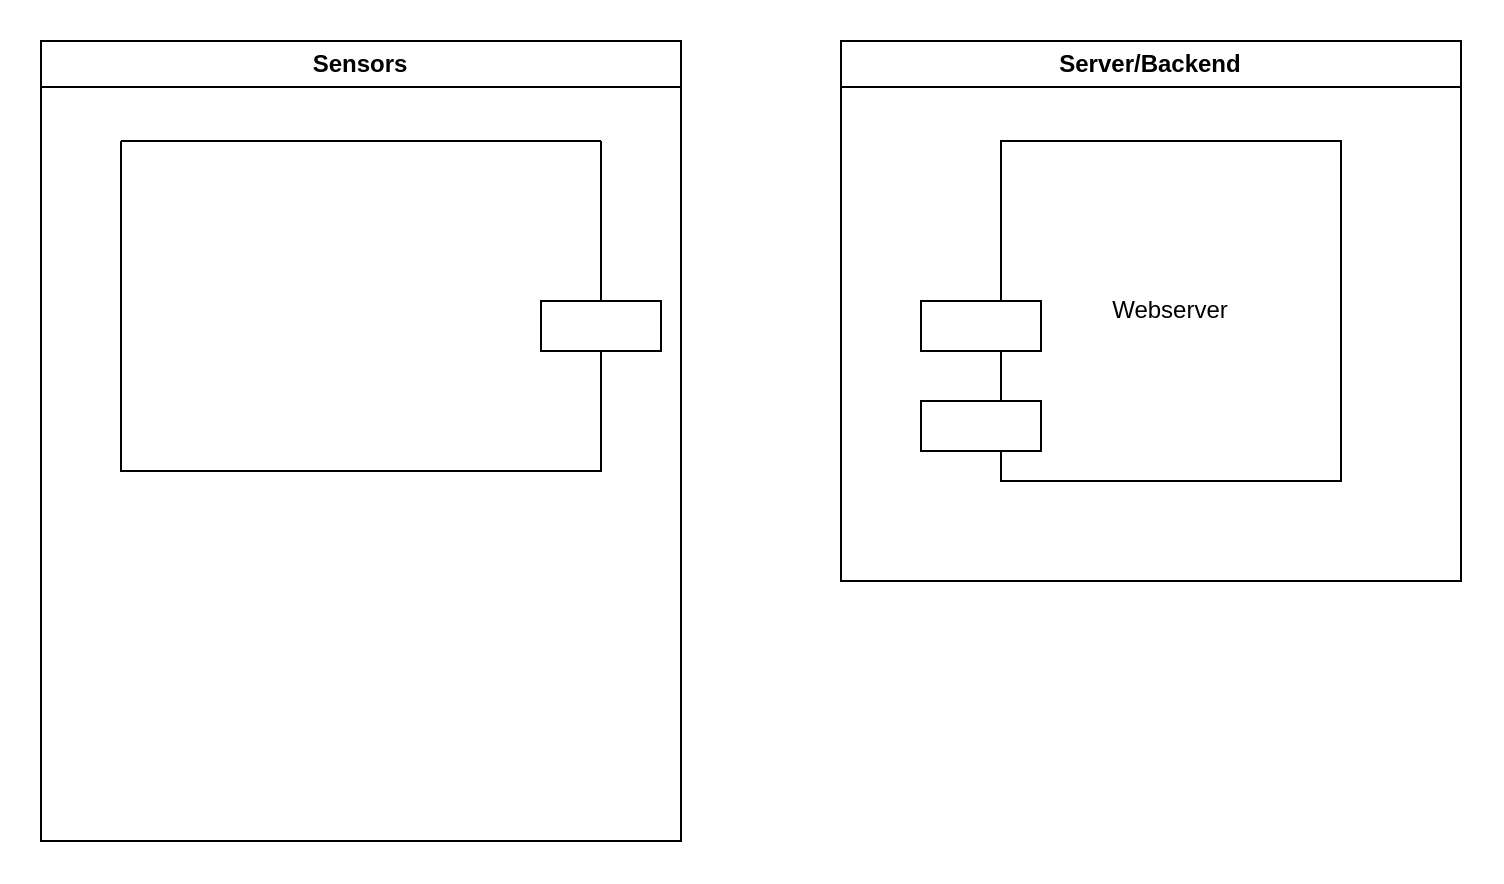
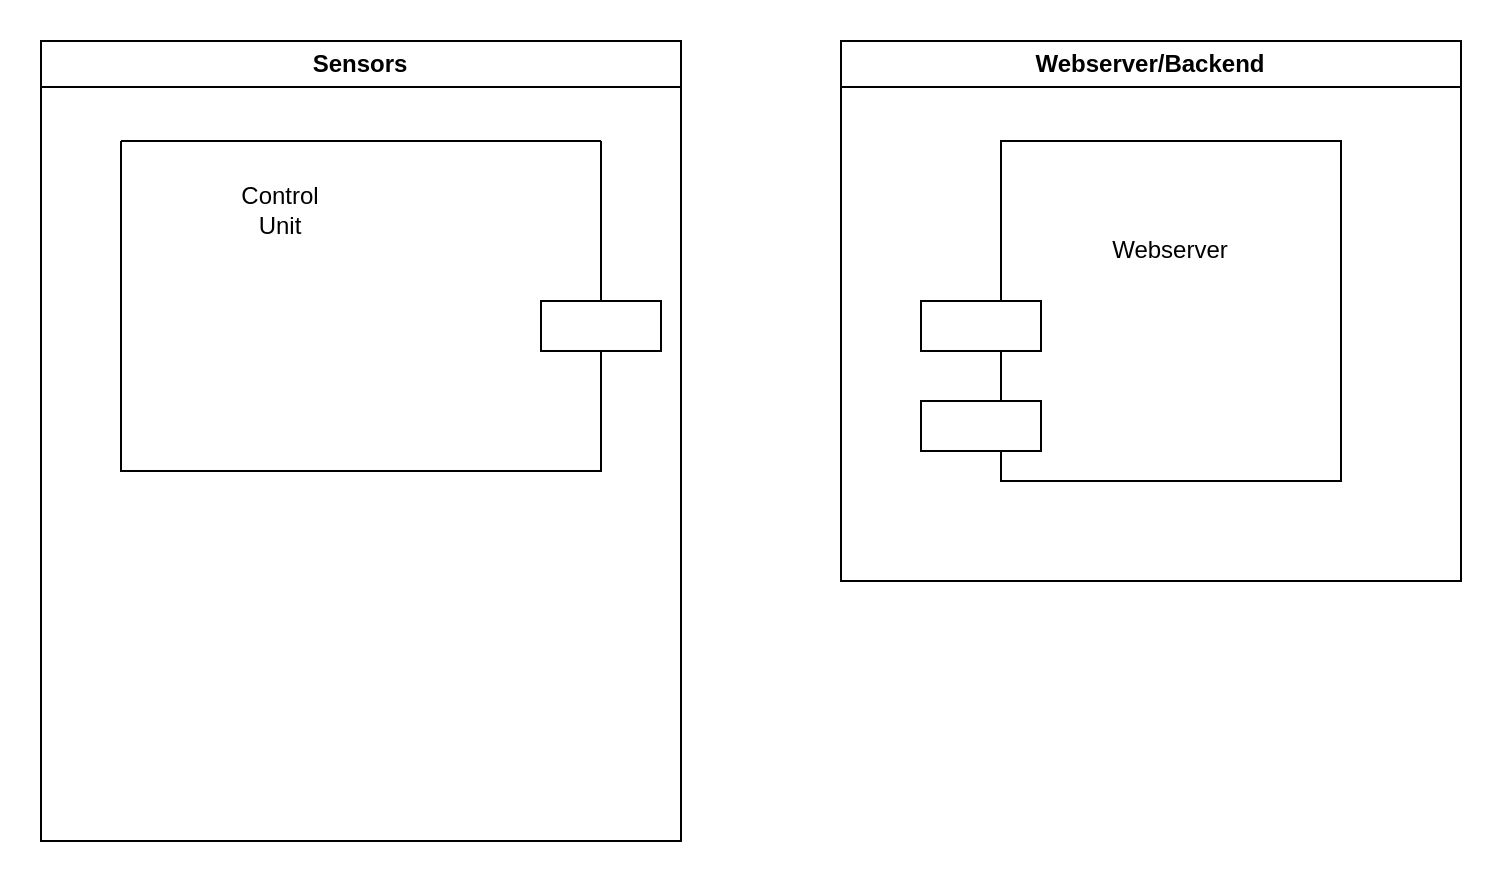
node "Server/Backend": label "Server/Backend" -> "Webserver/Backend"
node "Control Unit": added
node "Webserver": moved (1171, 311) -> (1171, 251)
